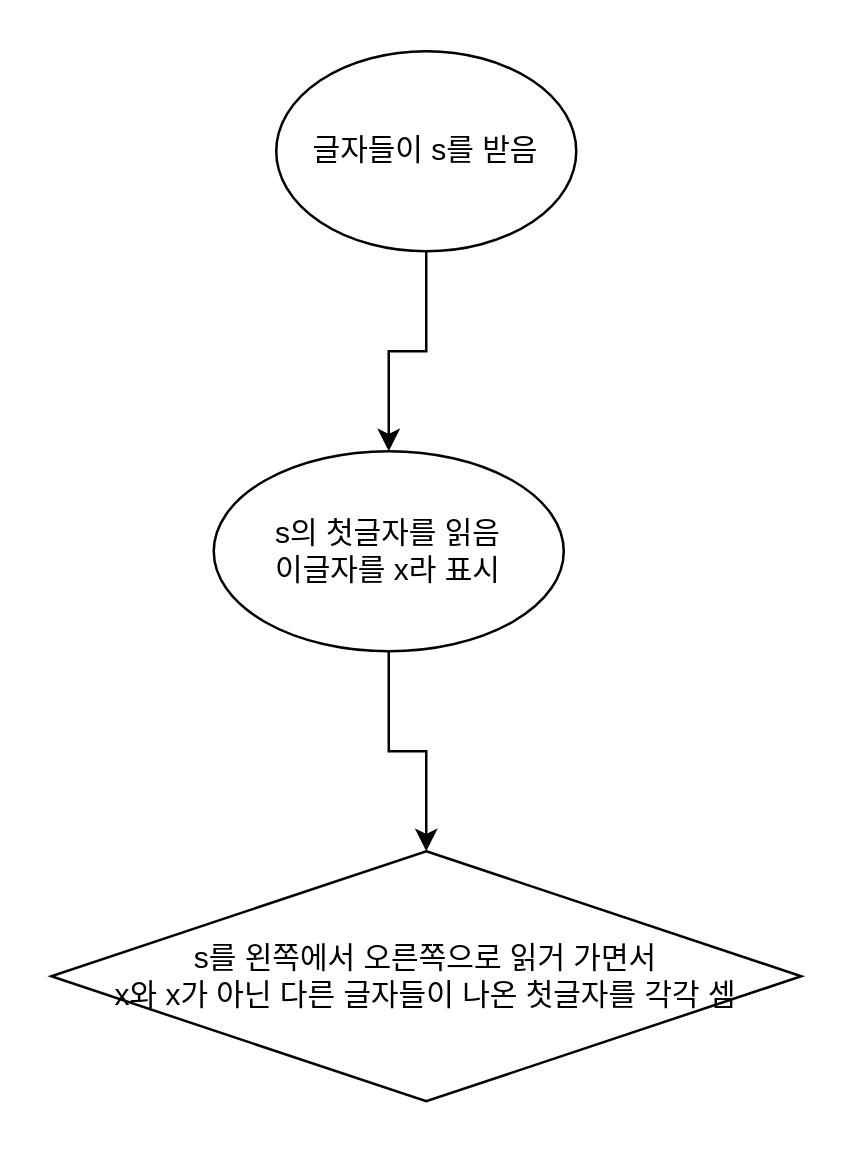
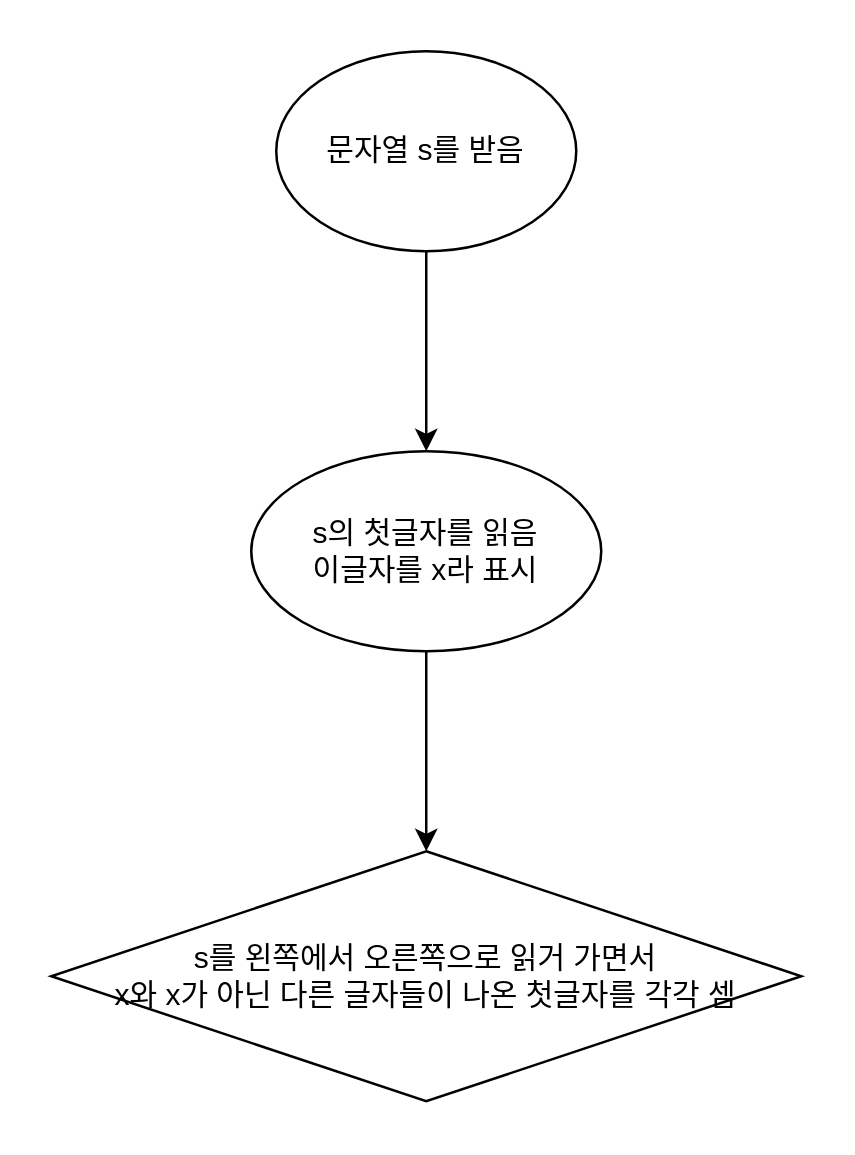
node "글자들이 s를 받음": label "글자들이 s를 받음" -> "문자열 s를 받음"
node "s의 첫글자를 읽음 이글자를 x라 표시": moved (389, 551) -> (426, 551)
